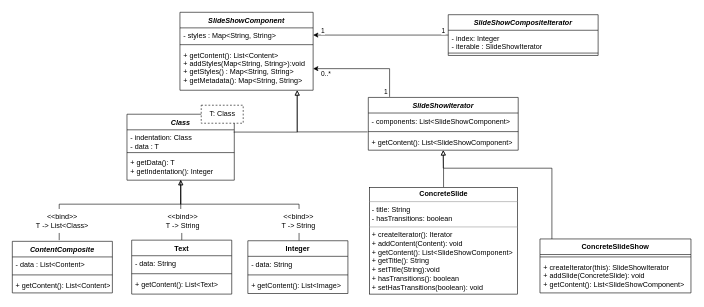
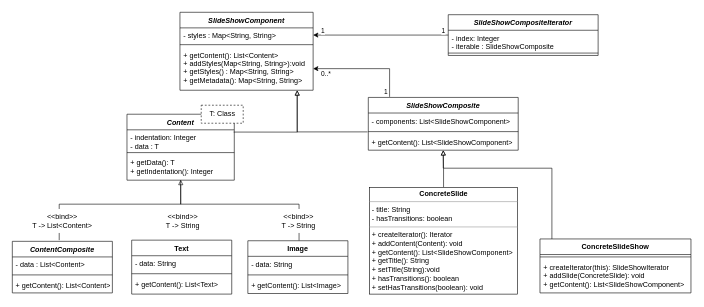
node "- index: Integer - iterable : SlideShowIterator": label "- index: Integer - iterable : SlideShowIterator" -> "- index: Integer - iterable : SlideShowComposite"
node "SlideShowIterator": label "SlideShowIterator" -> "SlideShowComposite"
node "Class": label "Class" -> "Content"
node "- indentation: Class - data : T": label "- indentation: Class - data : T" -> "- indentation: Integer - data : T"
node "<<bind>> T -> List<Class>": label "<<bind>> T -> List<Class>" -> "<<bind>> T -> List<Content>"
edge "Text" -> "+ getData(): T + getIndentation(): Integer": removed
node "Integer": label "Integer" -> "Image"
